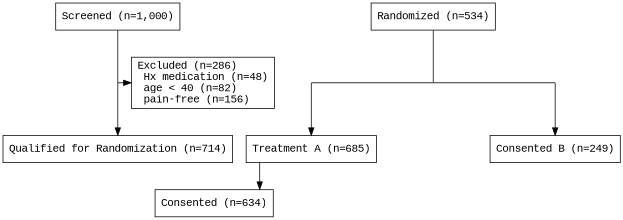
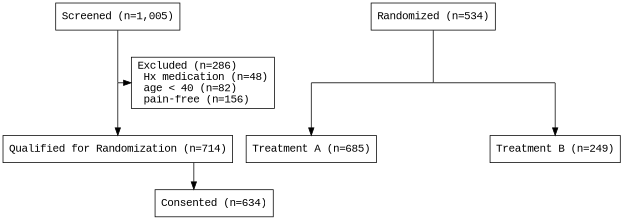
node "Screened (n=1,000)": label "Screened (n=1,000)" -> "Screened (n=1,005)"
node "Consented B (n=249)": label "Consented B (n=249)" -> "Treatment B (n=249)"
edge "Treatment A (n=685)" -> "Consented (n=634)": now "Qualified for Randomization (n=714)" -> "Consented (n=634)"
